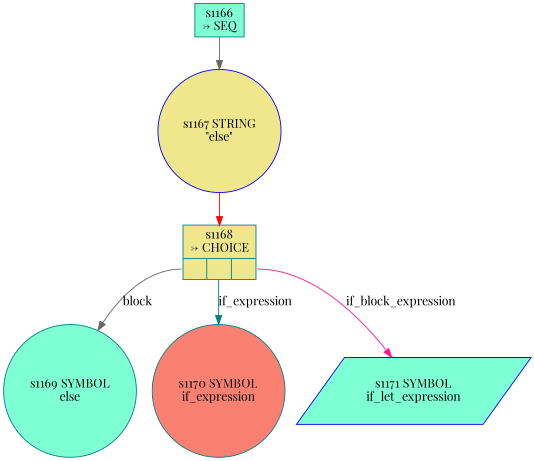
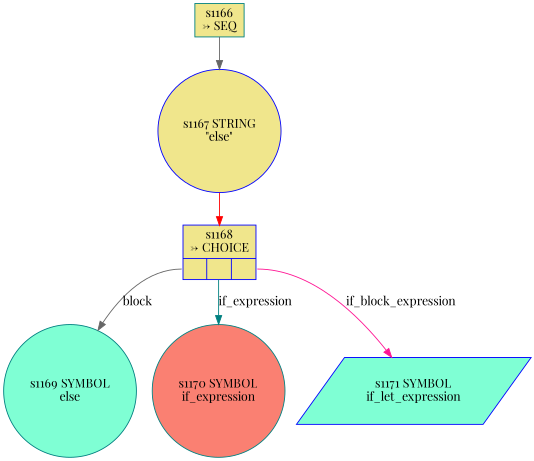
node "s1166 → SEQ": fillcolor aquamarine -> khaki
node "s1168": color teal -> blue
